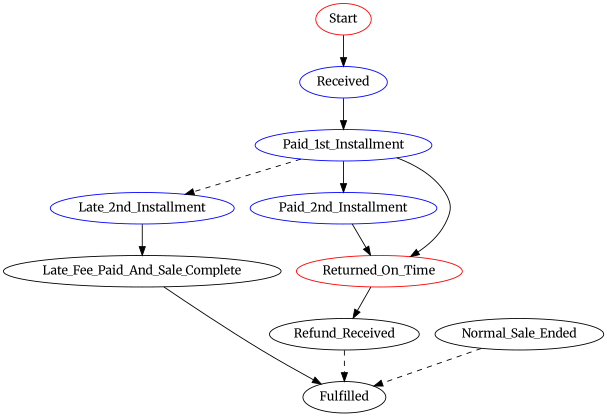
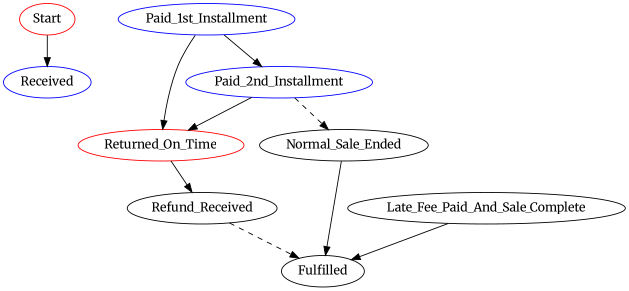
edge "Received" -> "Paid_1st_Installment": removed
edge "Paid_2nd_Installment" -> "Normal_Sale_Ended": added
node "Late_2nd_Installment": removed
edge "Normal_Sale_Ended" -> "Fulfilled": style dashed -> solid
